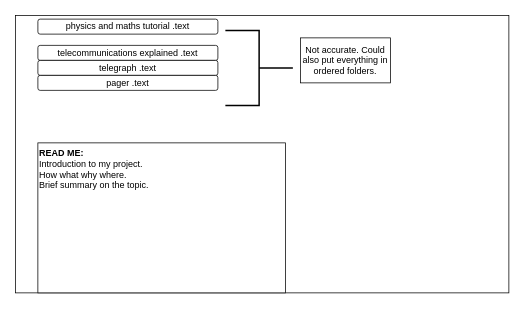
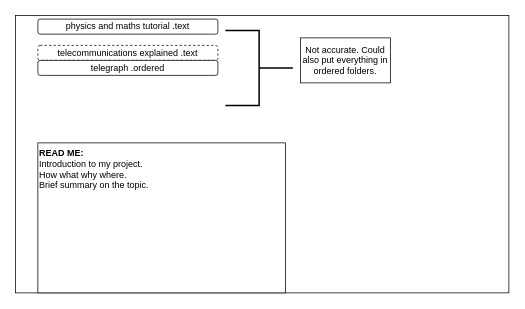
node "telecommunications explained .text": style solid -> dashed
node "telegraph .text": label "telegraph .text" -> "telegraph .ordered"
node "pager .text": removed
